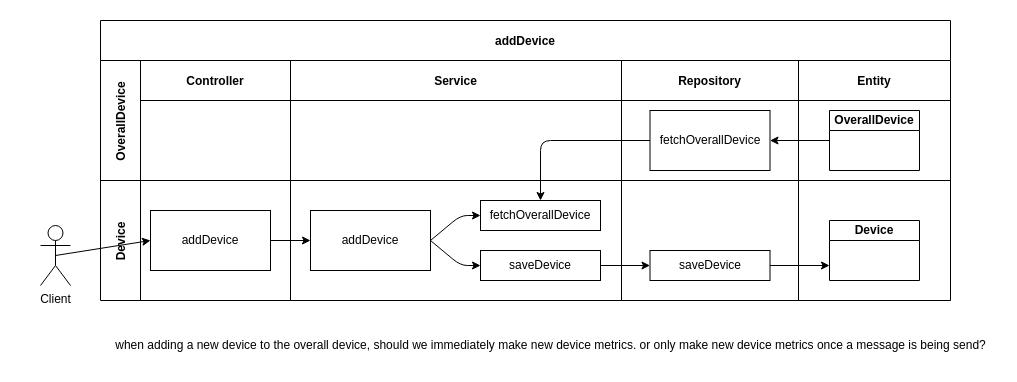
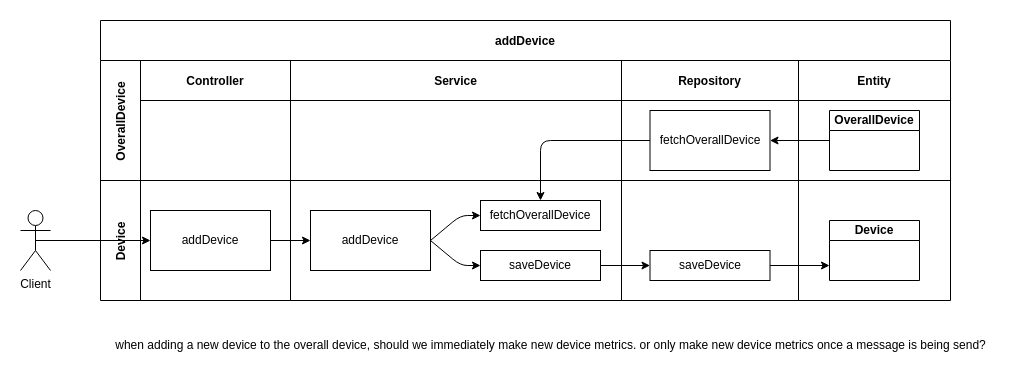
node "Client": moved (56, 256) -> (36, 241)
